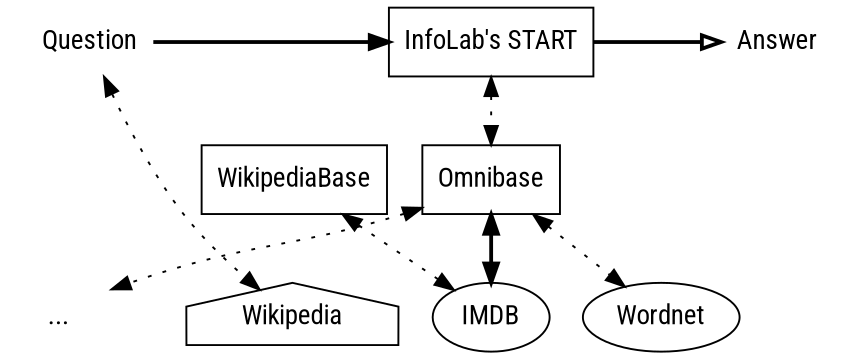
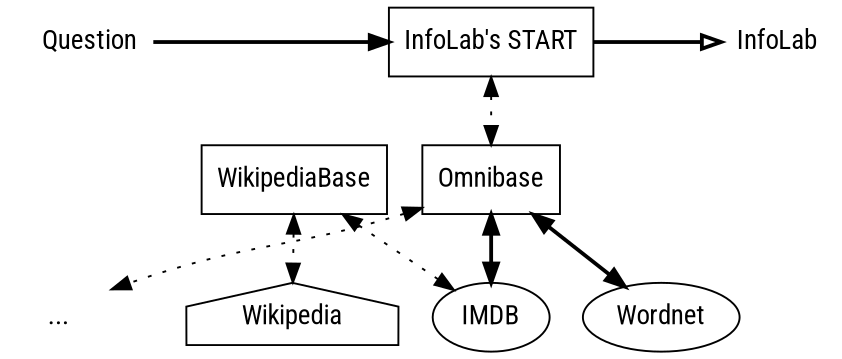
node "Answer": label "Answer" -> "InfoLab"
edge "Question" -- "Wikipedia": now "WikipediaBase" -- "Wikipedia"
edge "Omnibase" -- "Wordnet": style dotted -> bold
